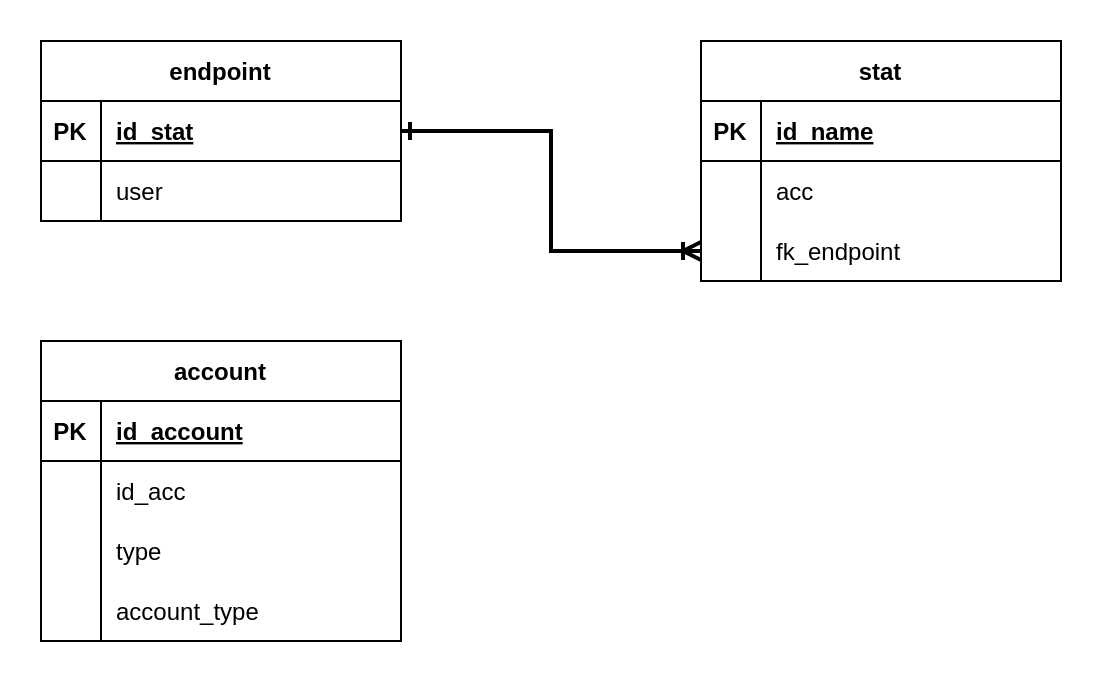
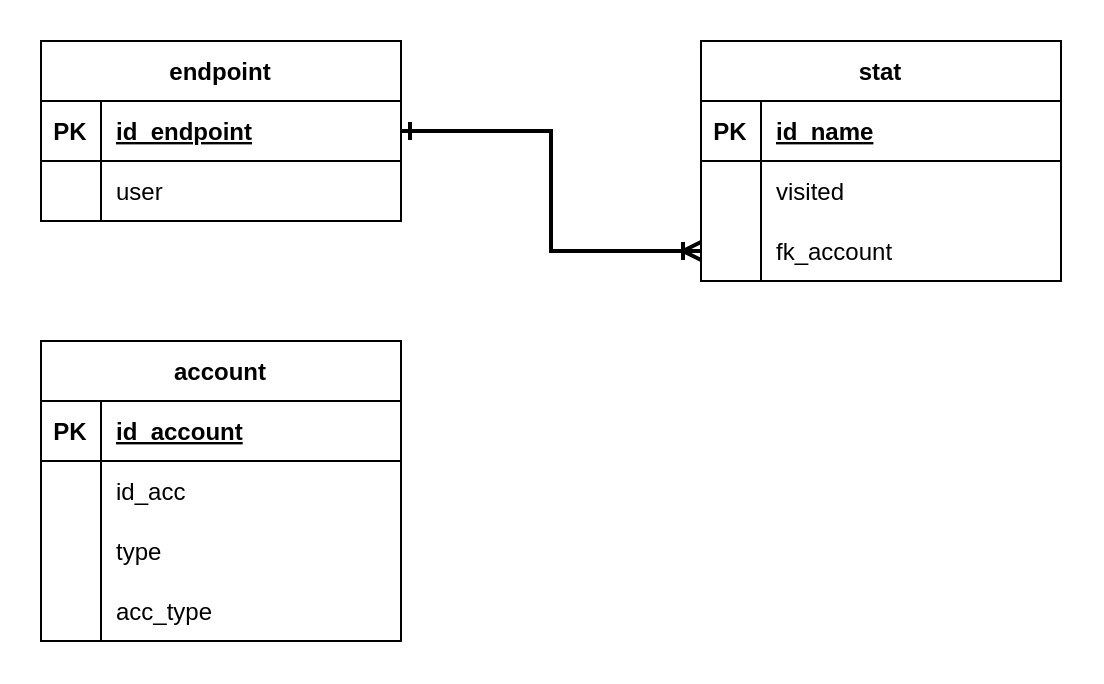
node "id_stat": label "id_stat" -> "id_endpoint"
node "acc": label "acc" -> "visited"
node "fk_endpoint": label "fk_endpoint" -> "fk_account"
node "account_type": label "account_type" -> "acc_type"
